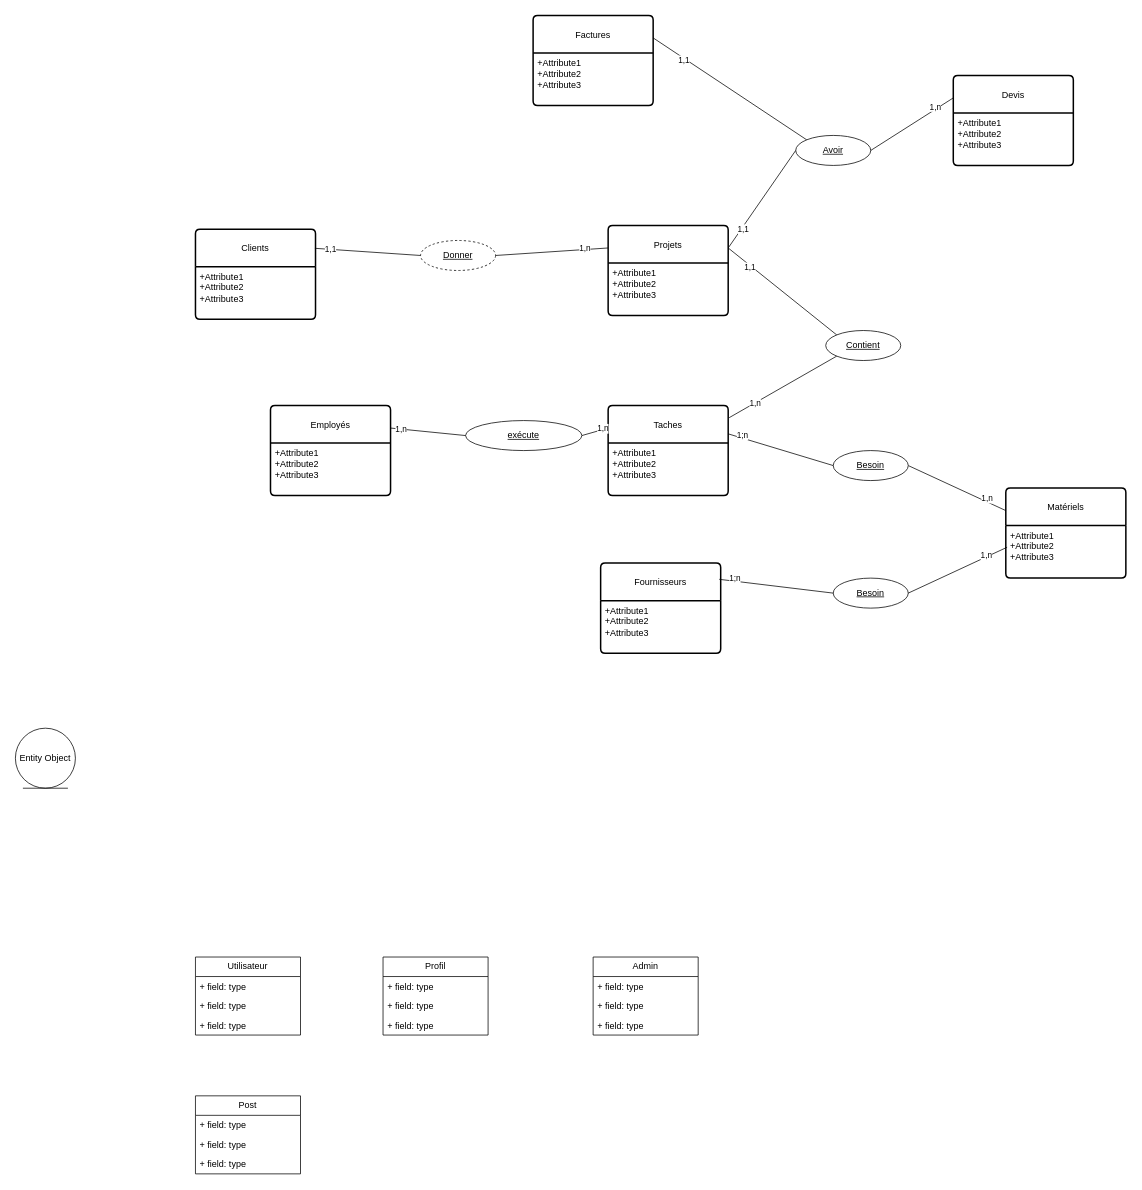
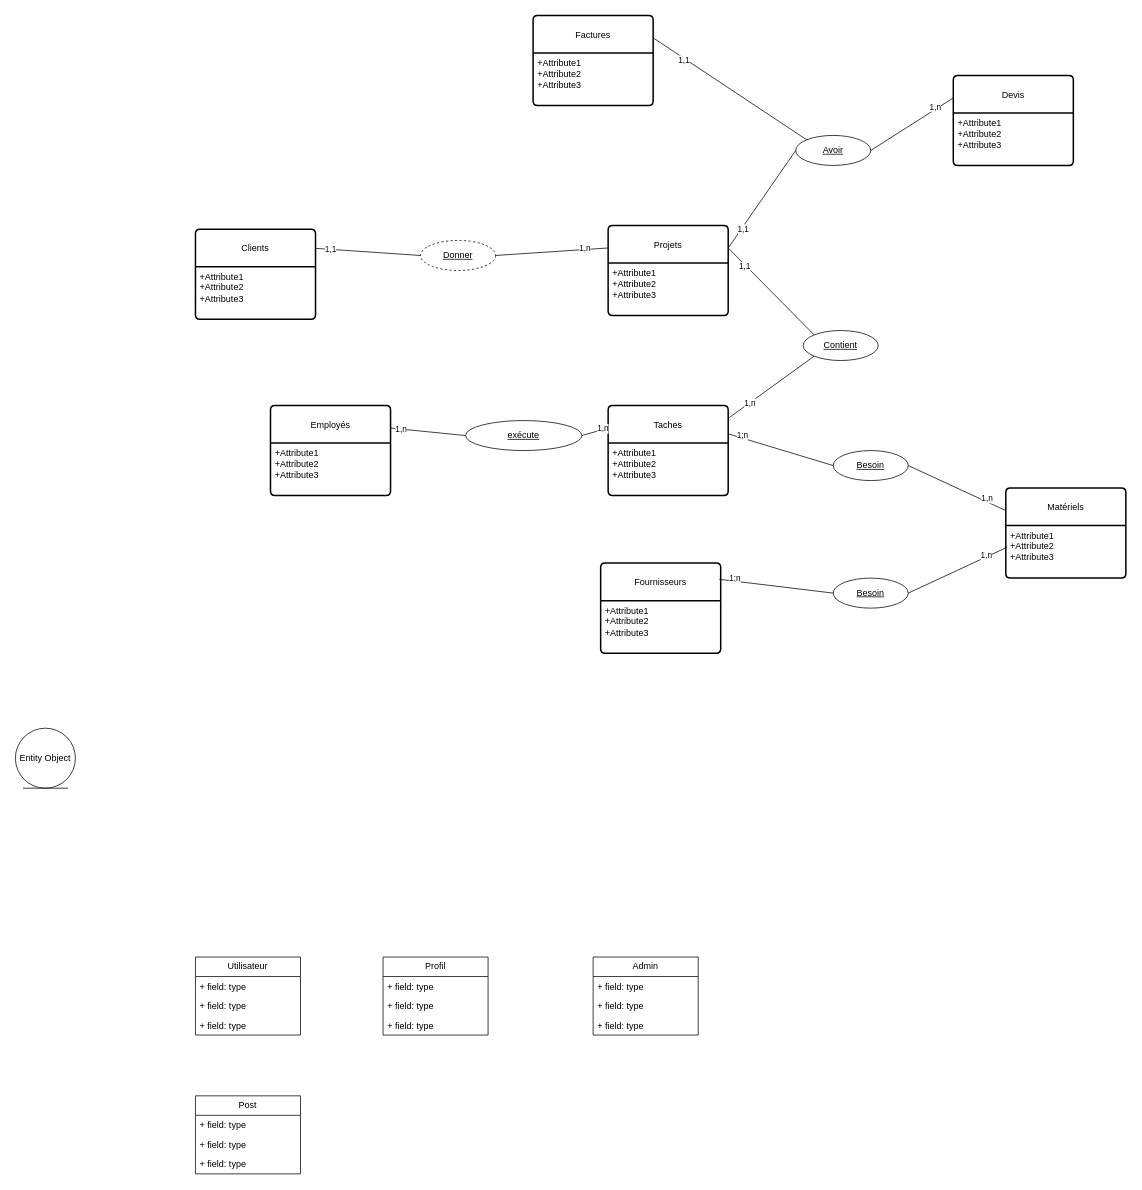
node "Contient": moved (863, 345) -> (840, 345)
